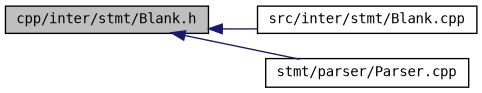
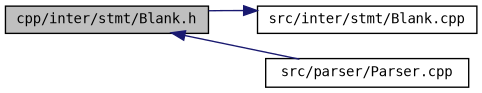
edge "src/inter/stmt/Blank.cpp" -> "cpp/inter/stmt/Blank.h": reversed
node "stmt/parser/Parser.cpp": label "stmt/parser/Parser.cpp" -> "src/parser/Parser.cpp"
